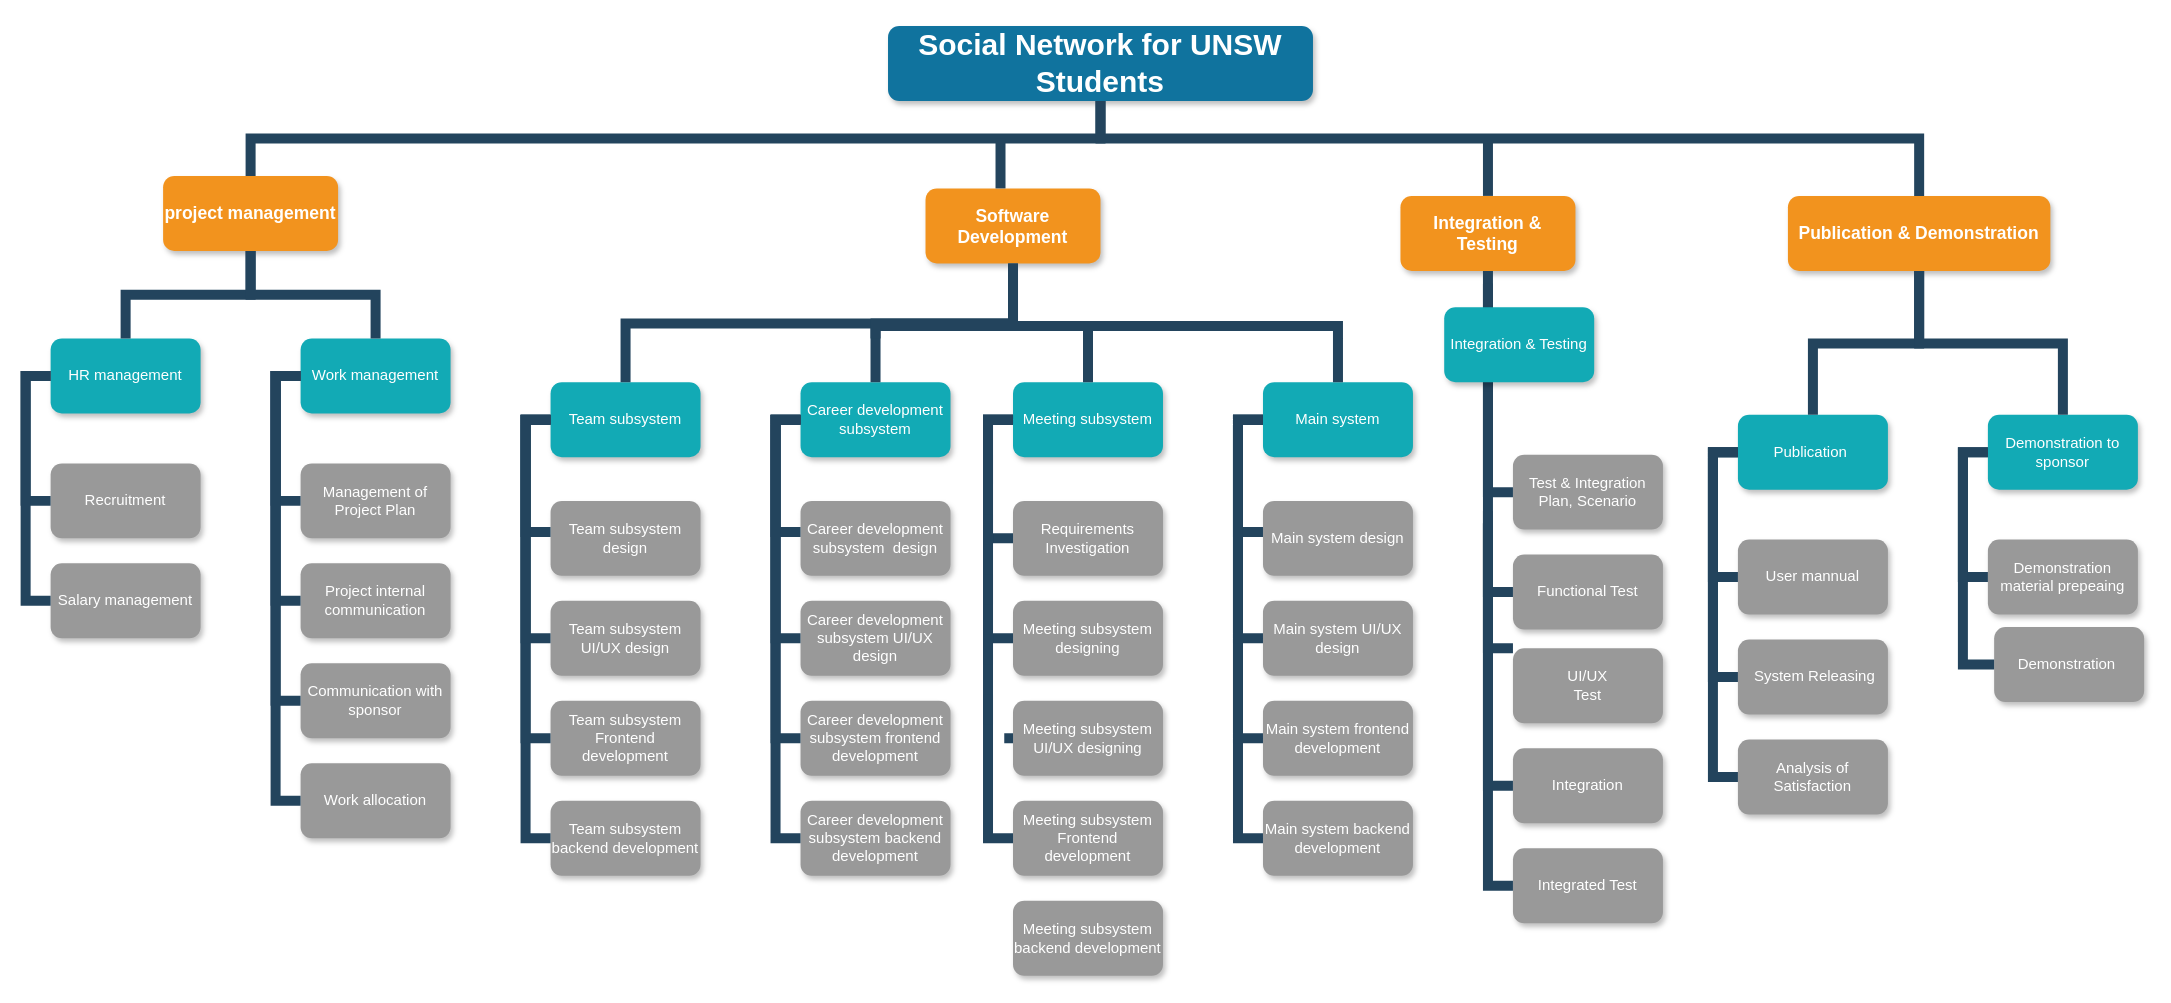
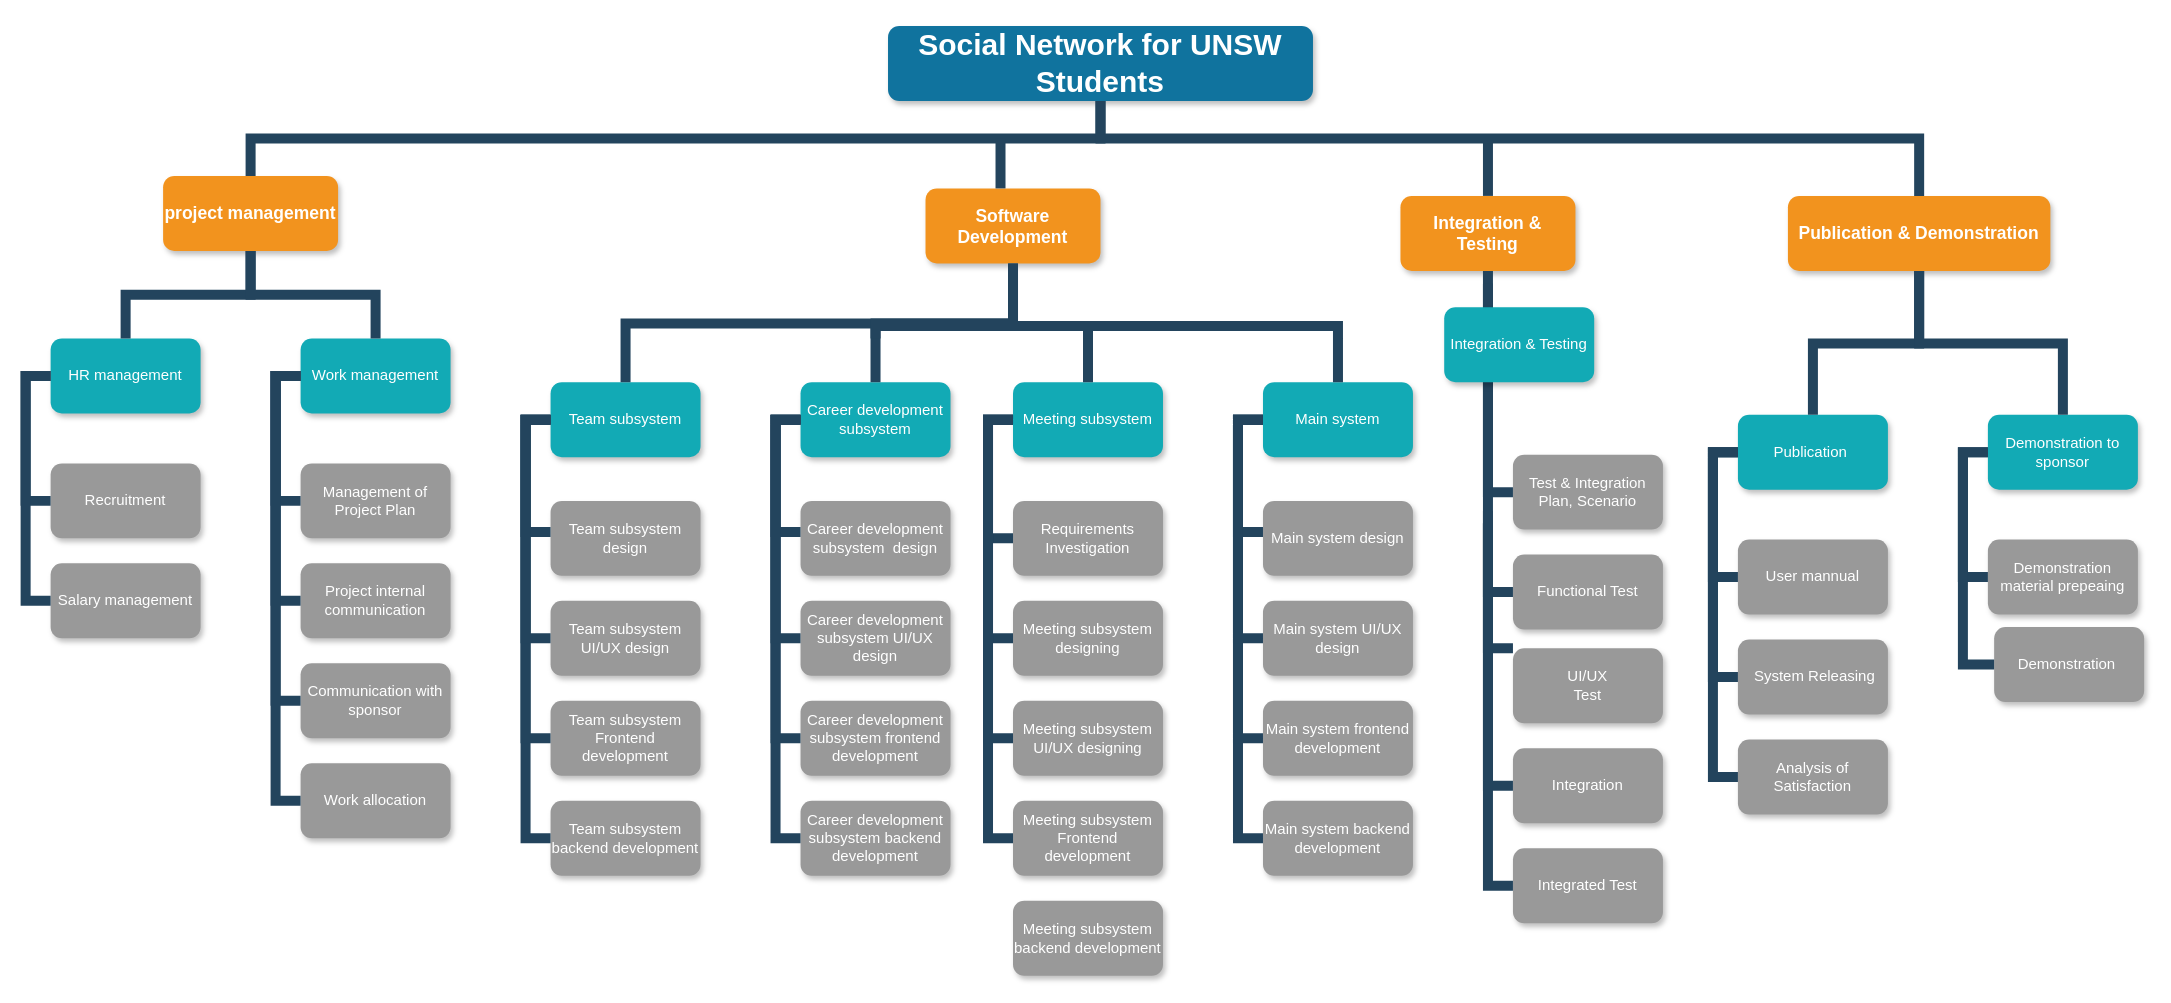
edge "Meeting subsystem" -- "Meeting subsystem UI/UX designing": style dashed -> solid
